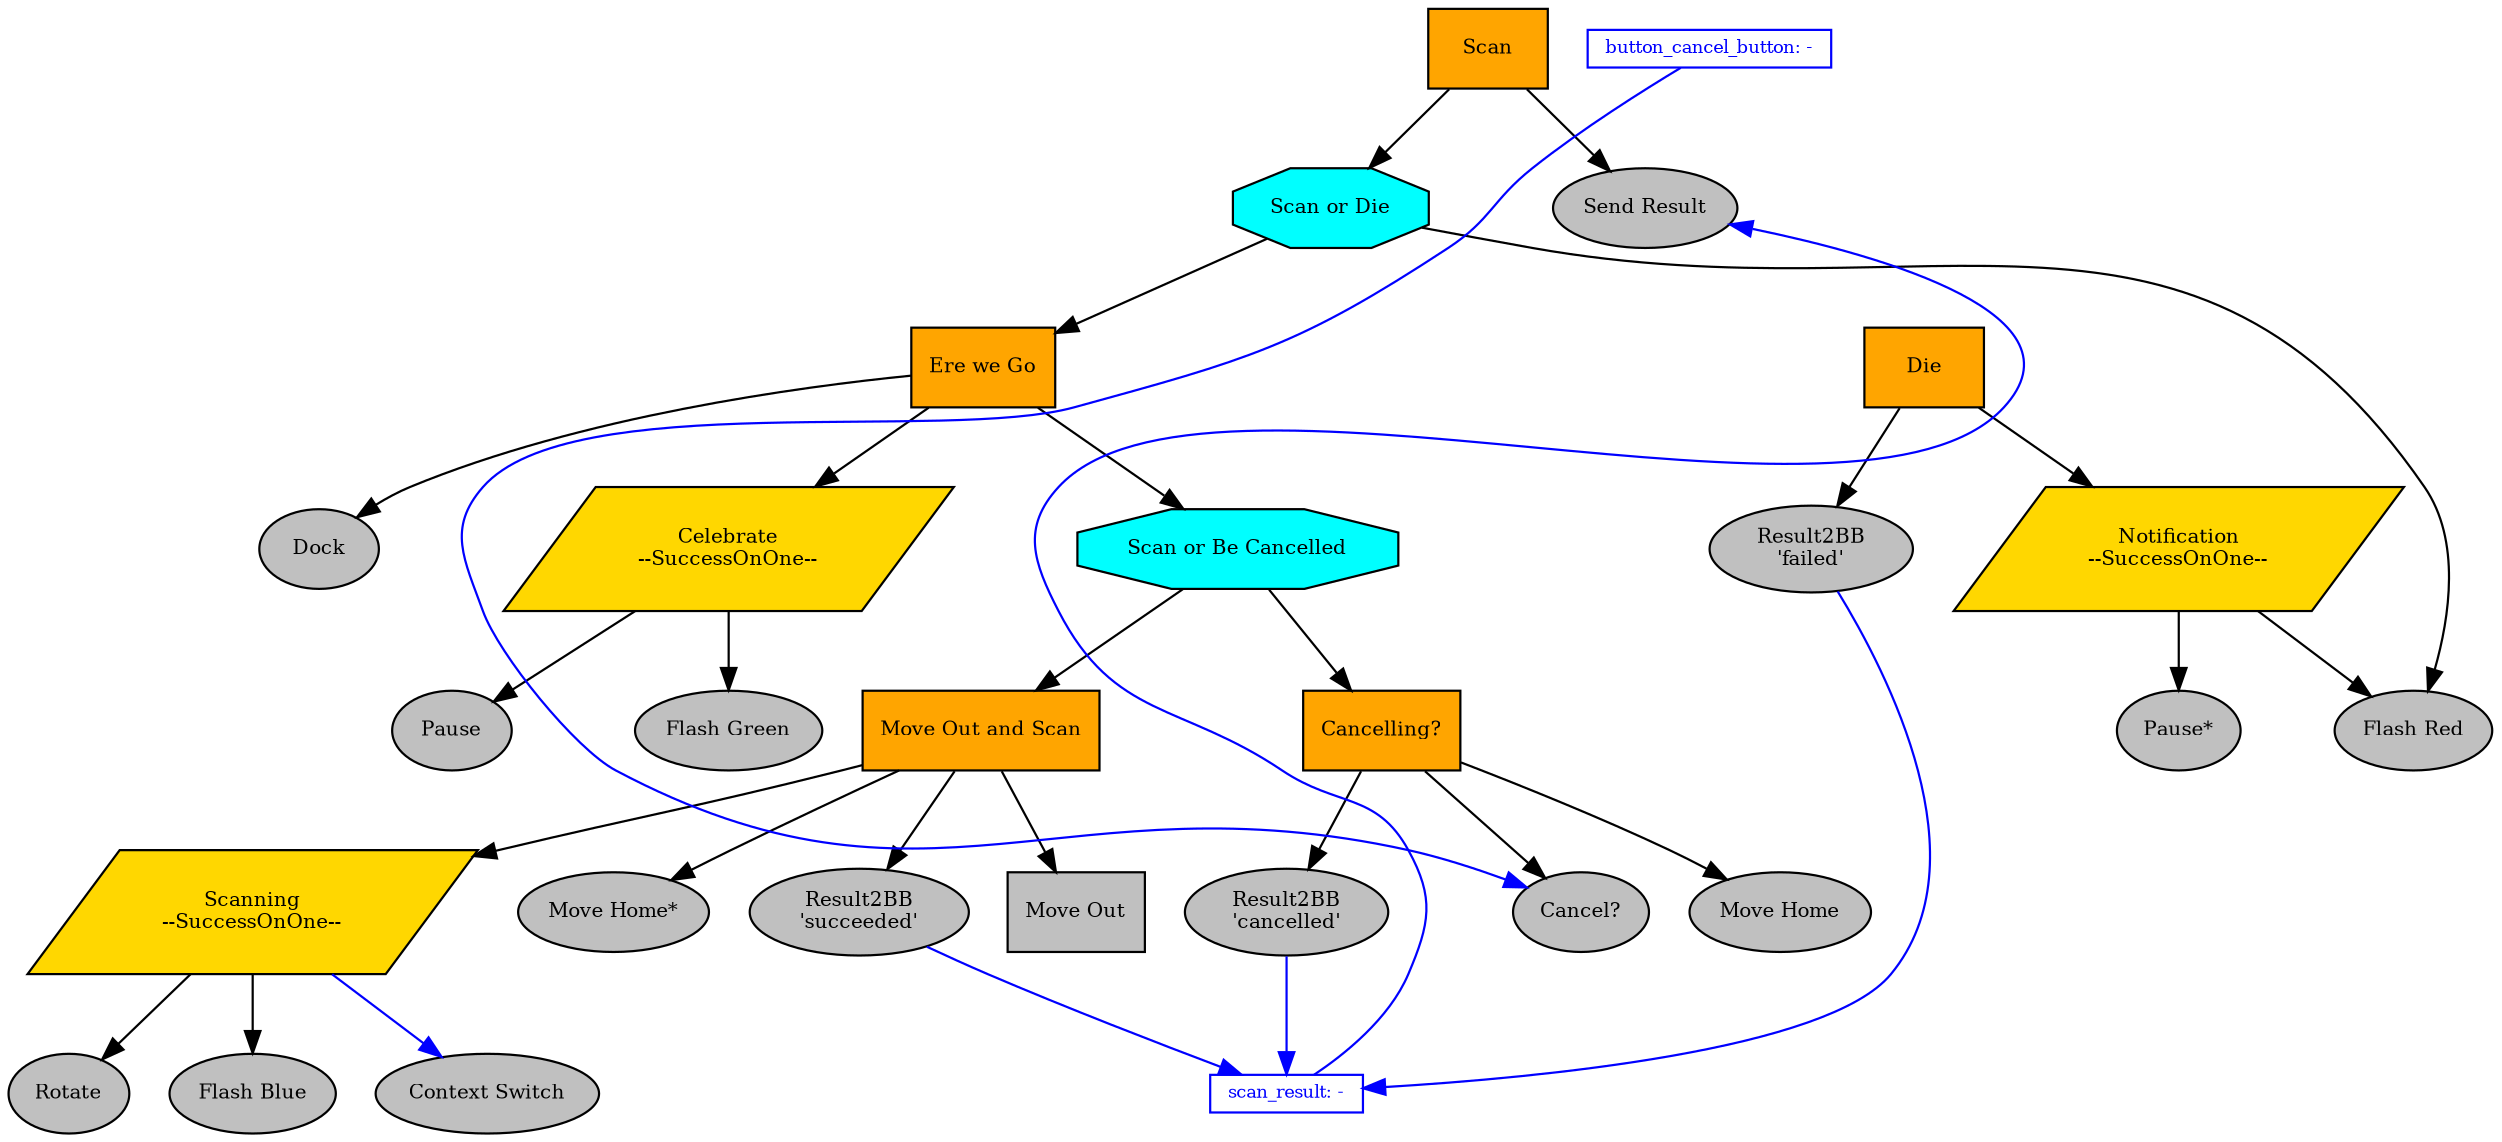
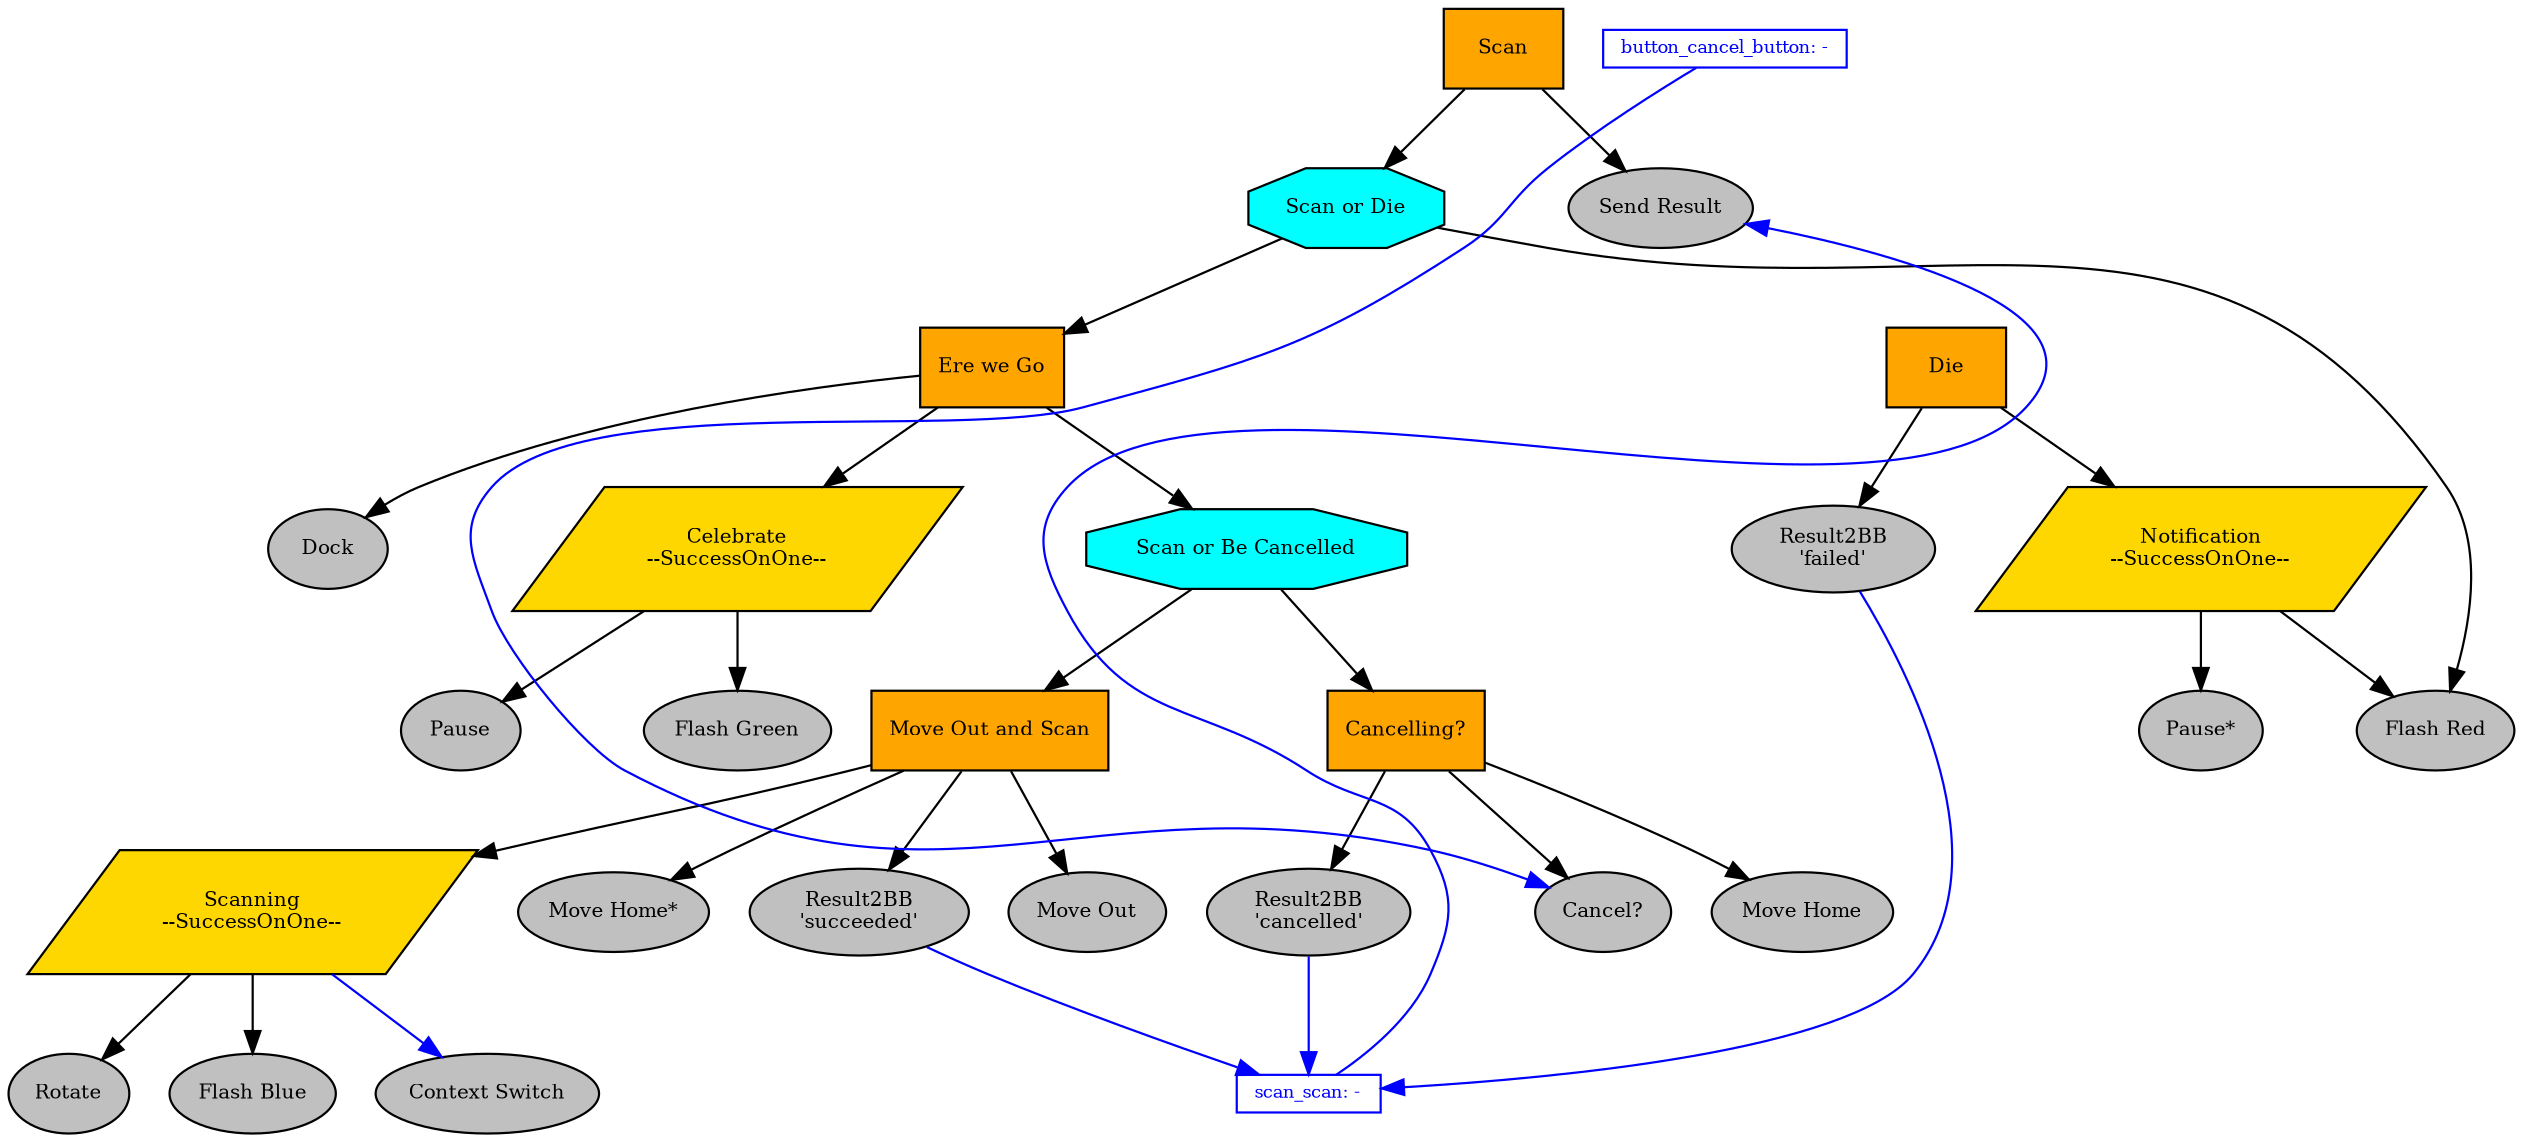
node "Move Out": shape box -> ellipse
node "scan_result: -": label "scan_result: -" -> "scan_scan: -"
